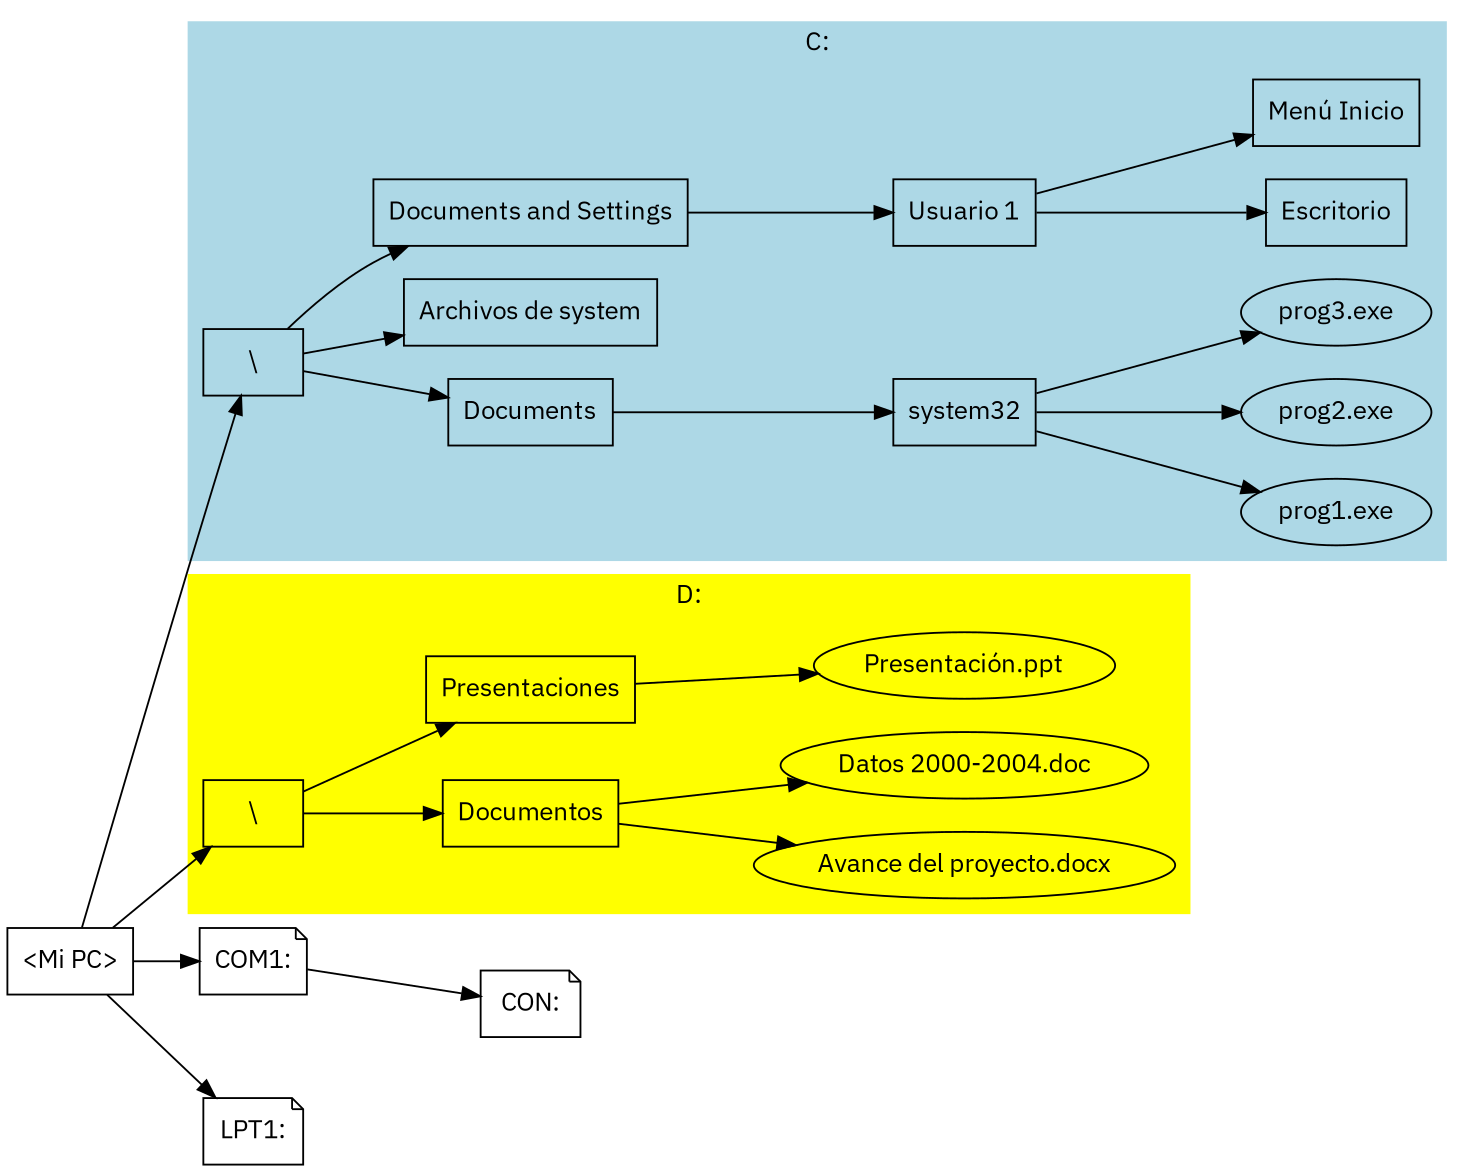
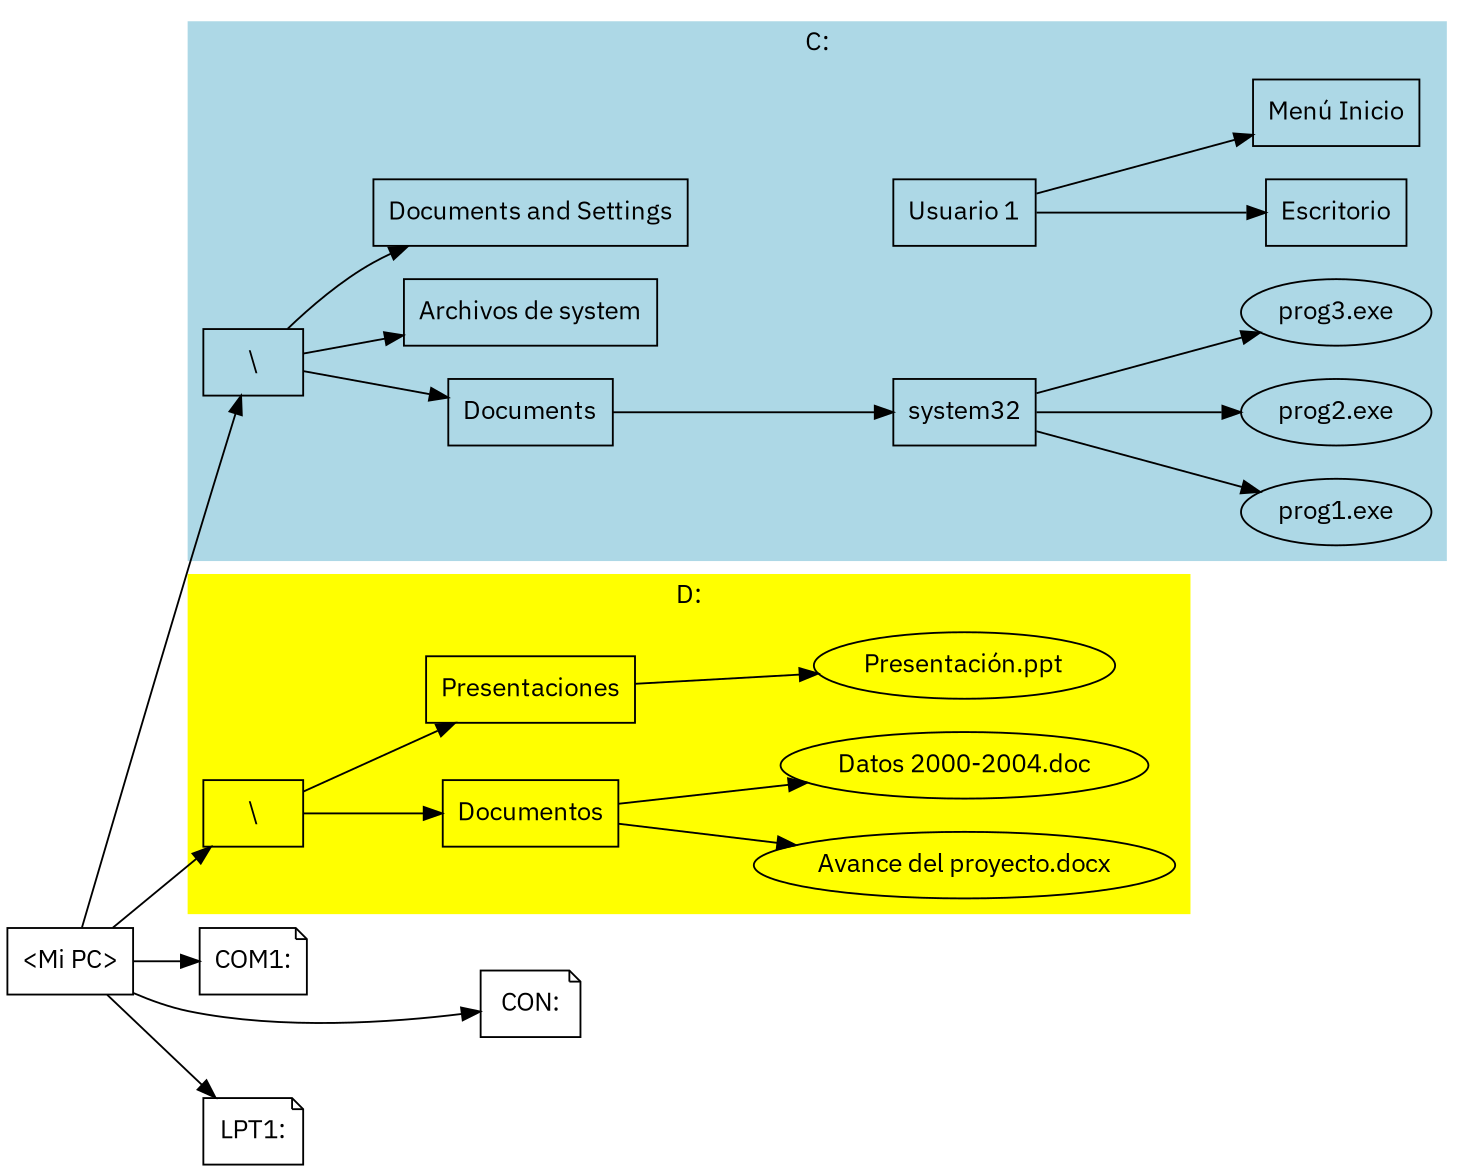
edge "Documents and Settings" -> "Usuario 1": removed
edge "COM1:" -> "CON:": now "<Mi PC>" -> "CON:"
